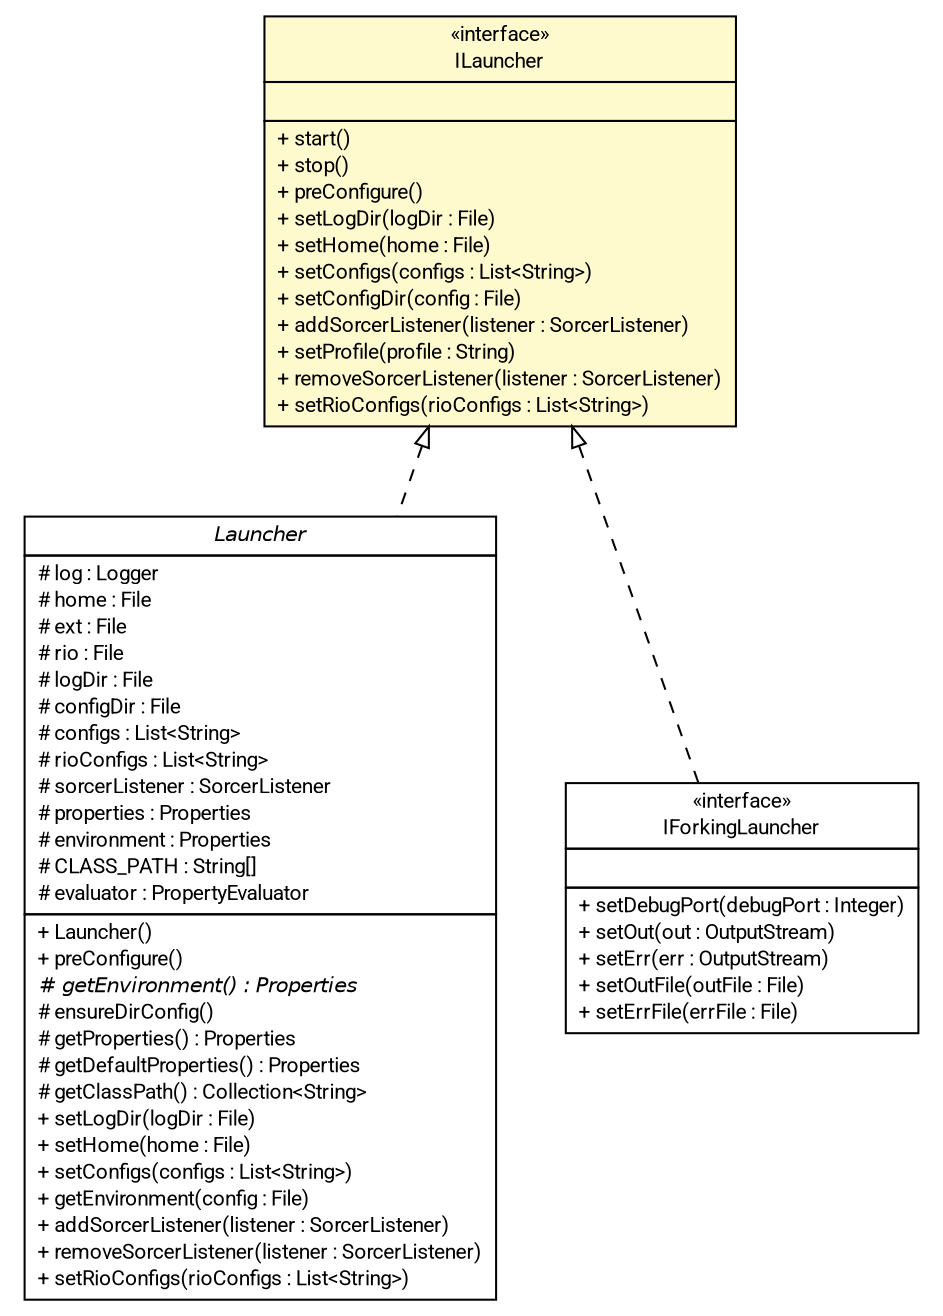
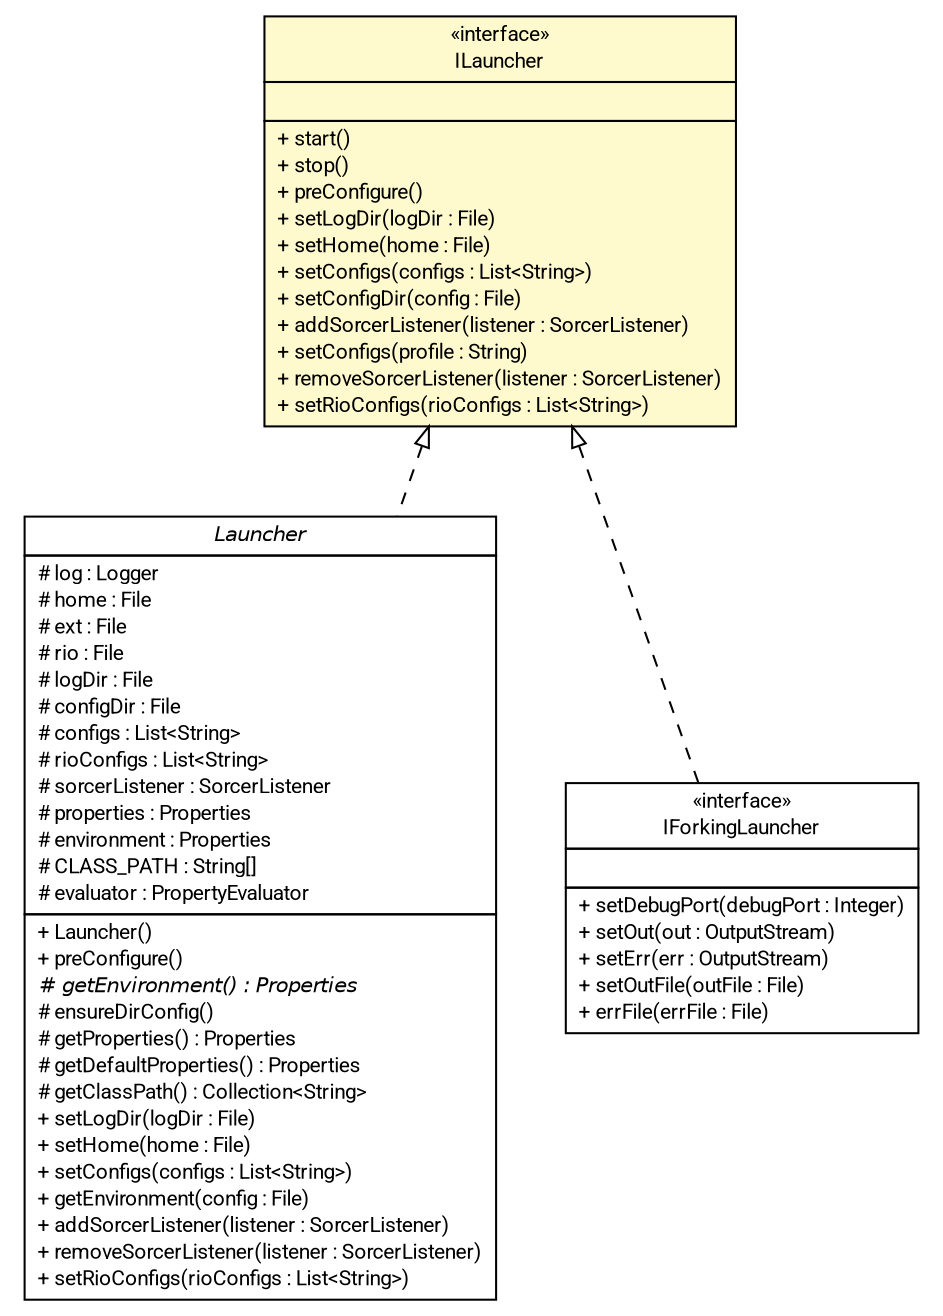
node "ILauncher": text "+ setProfile(profile : String)" -> "+ setConfigs(profile : String)"
node "IForkingLauncher": text "+ setErrFile(errFile : File)" -> "+ errFile(errFile : File)"
